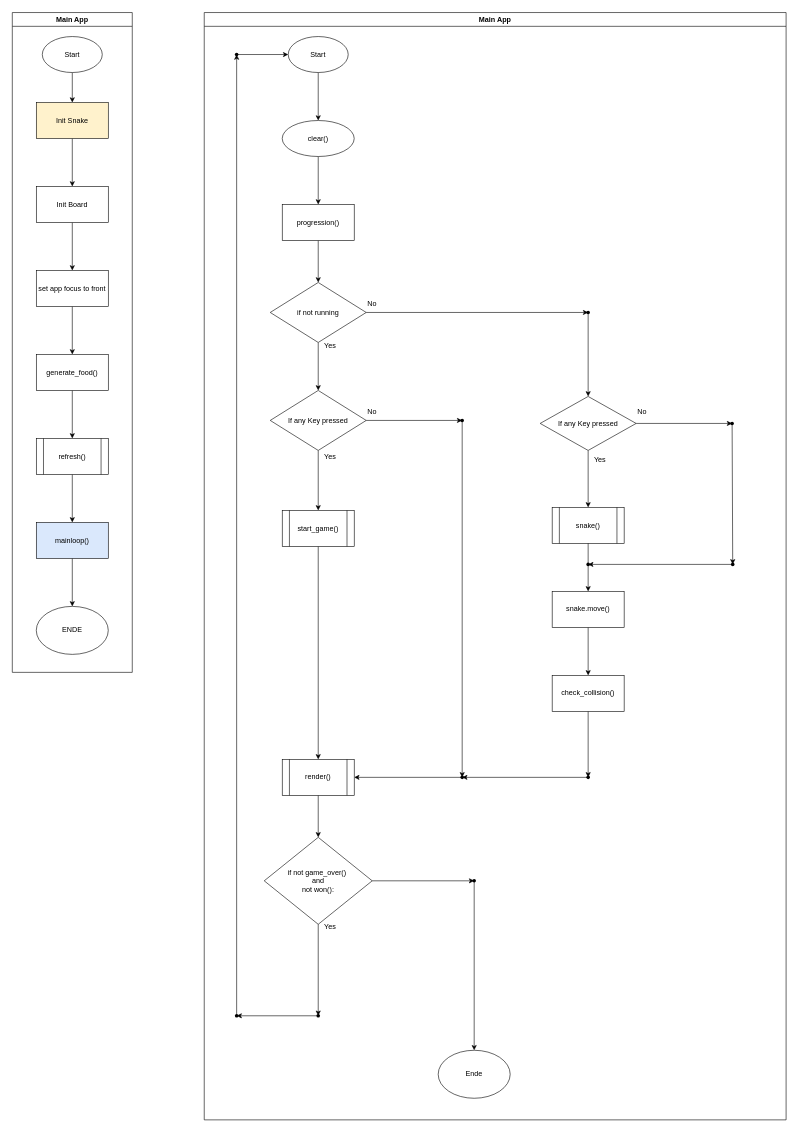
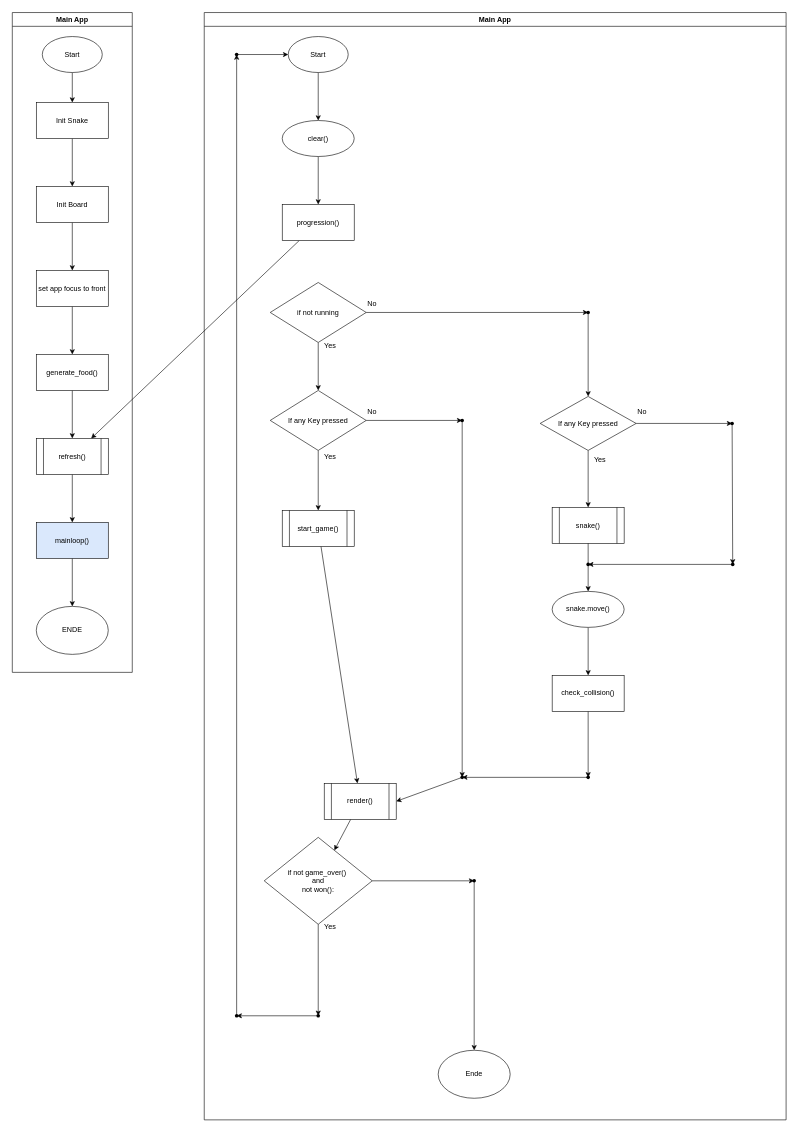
node "Init Snake": fillcolor #fff2cc -> #ffffff
edge "progression()" -> "if not running": now "progression()" -> "refresh()"
node "snake.move()": shape rectangle -> ellipse
node "render()": moved (318, 777) -> (360, 801)
